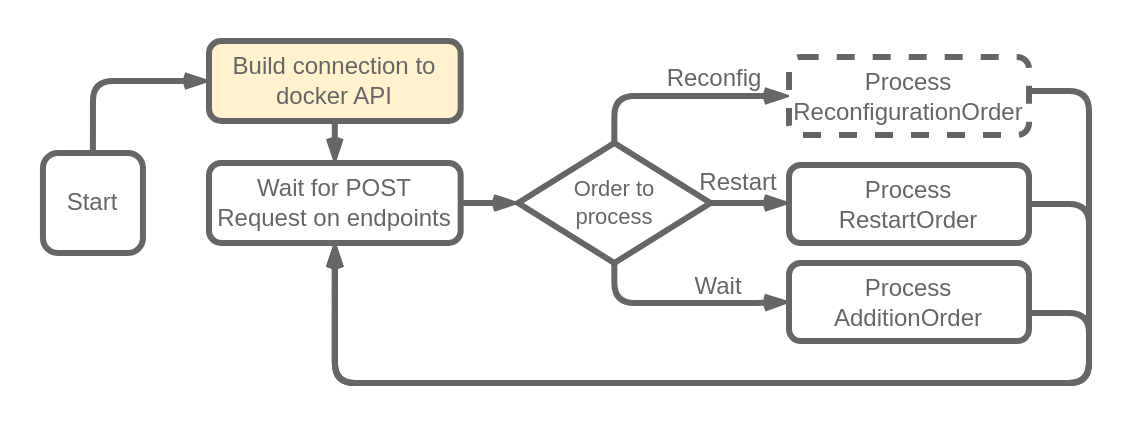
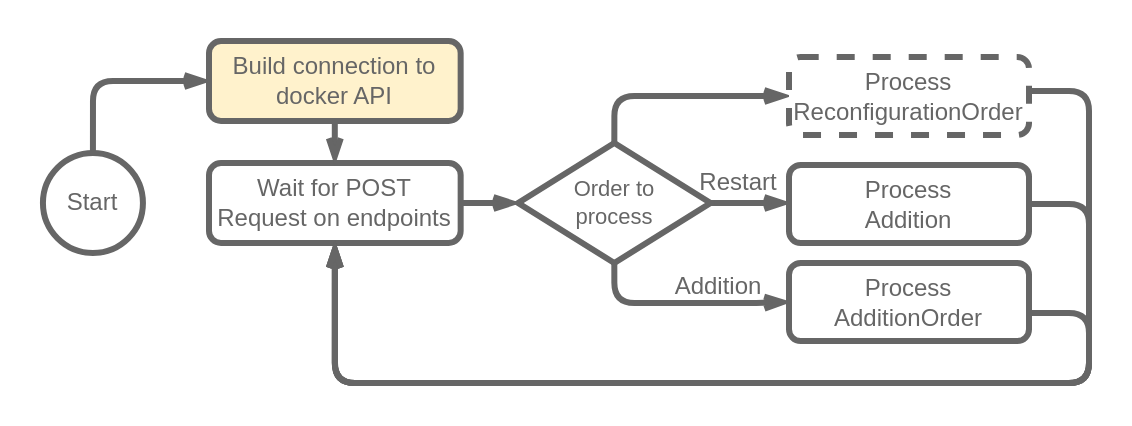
node "Reconfig": removed
node "Start": shape rounded rectangle -> ellipse
node "Process RestartOrder": label "Process RestartOrder" -> "Process Addition"
node "Wait": label "Wait" -> "Addition"
